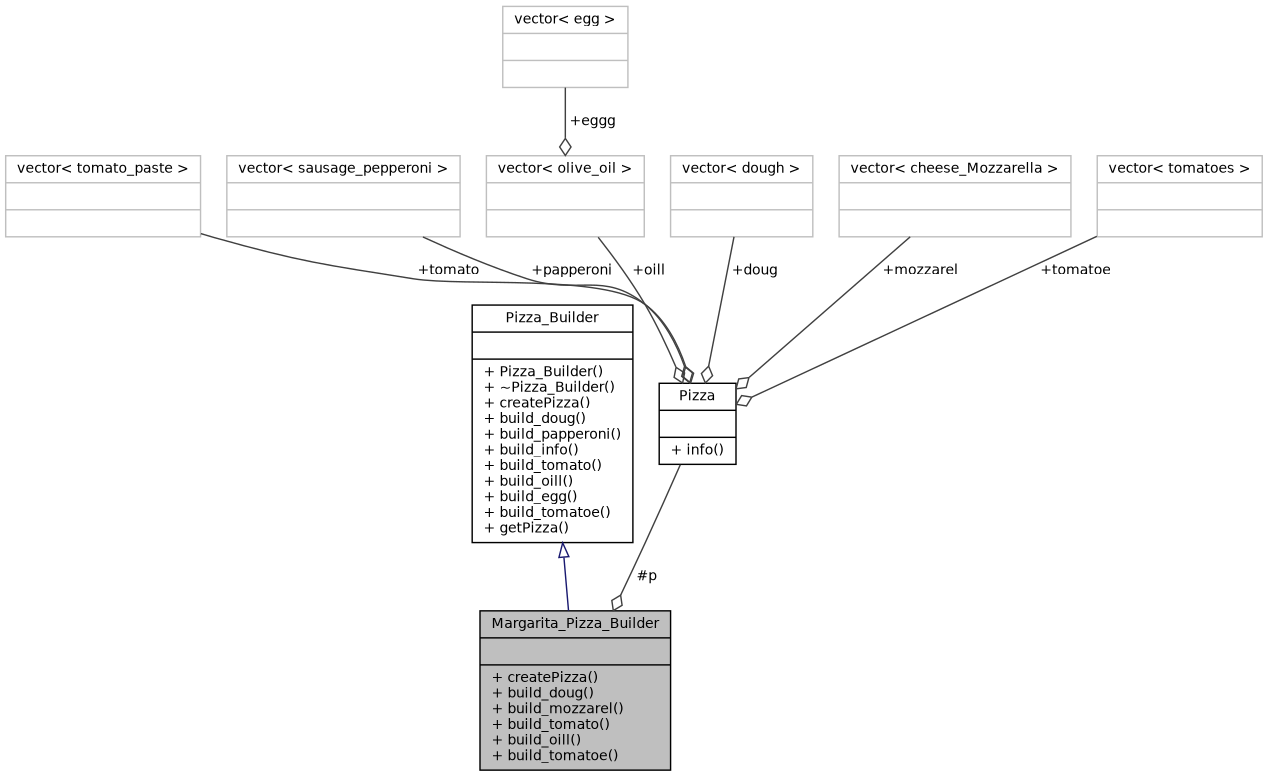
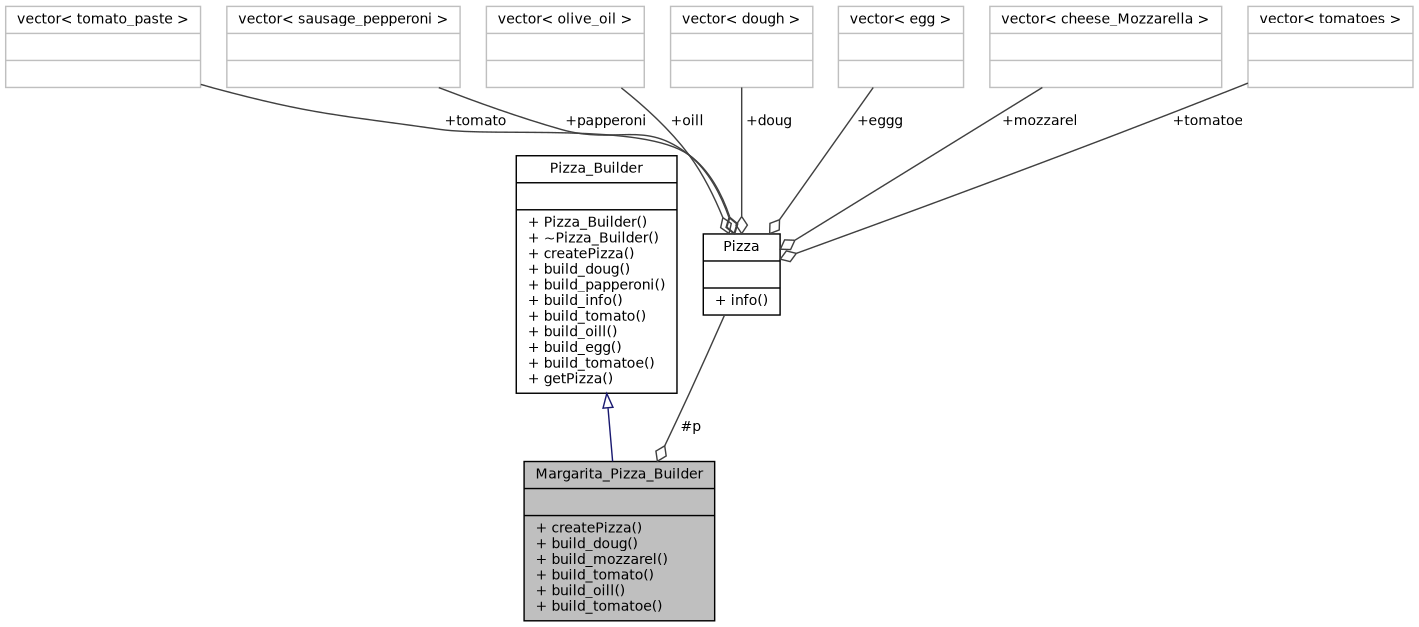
edge "vector< egg >" -> "vector< olive_oil >": now "vector< egg >" -> "Pizza"
